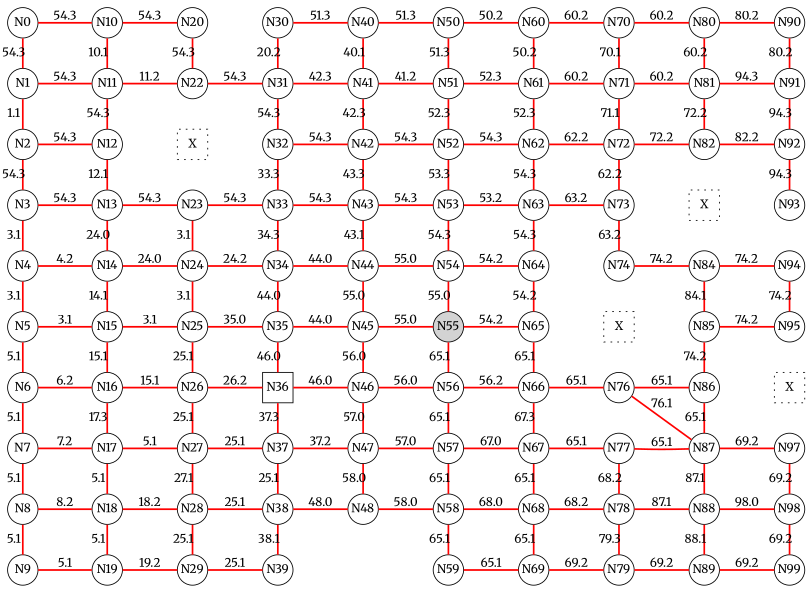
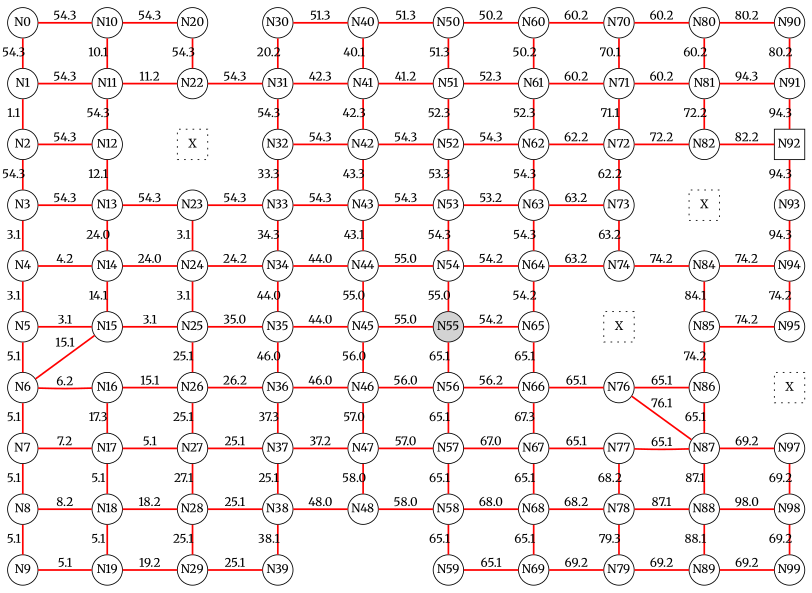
node "N92": shape circle -> square
edge "N93" -- "N94": added, label "94.3"
edge "N64" -- "N74": added, label "63.2"
edge "N15" -- "N16": now "N15" -- "N6"
node "N36": shape square -> circle
